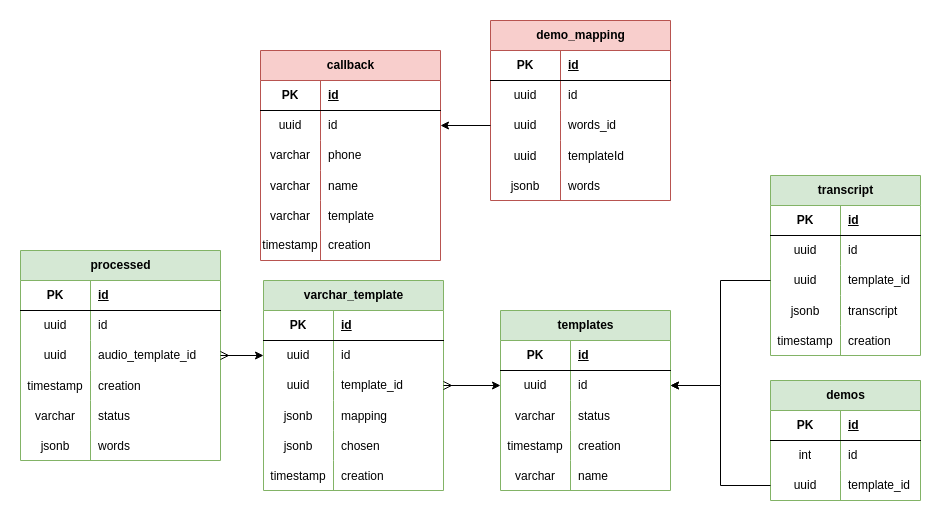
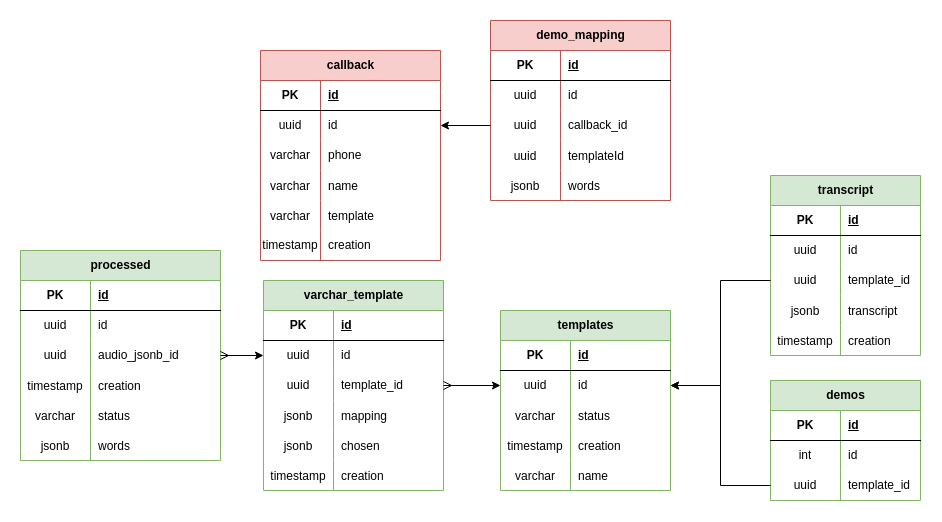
node "words_id": label "words_id" -> "callback_id"
node "audio_template_id": label "audio_template_id" -> "audio_jsonb_id"
